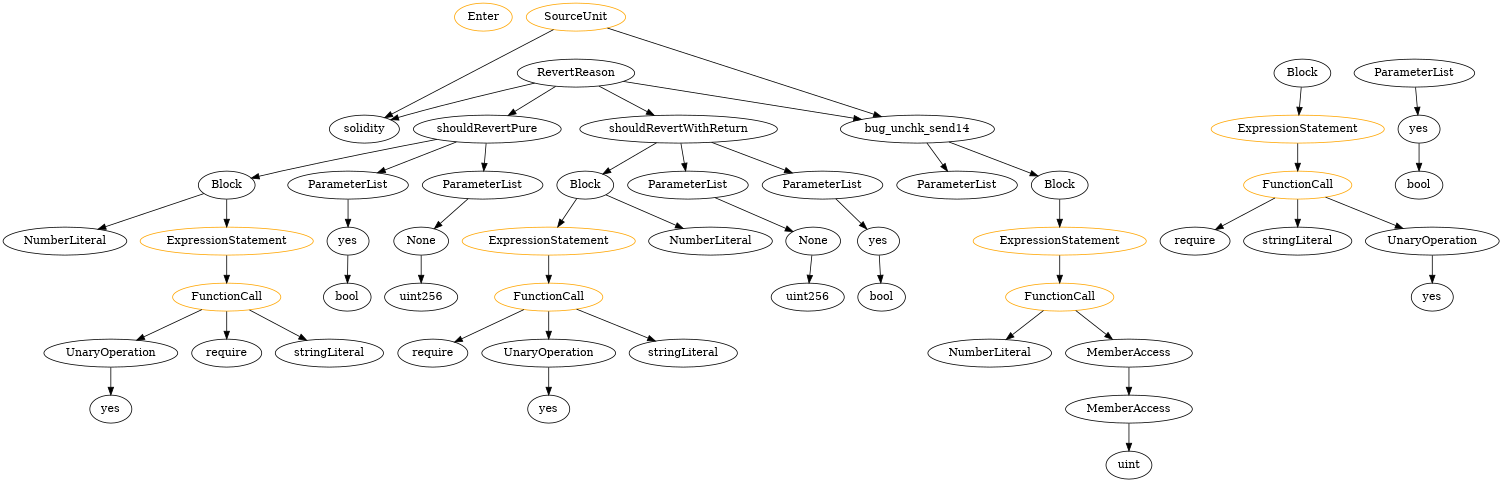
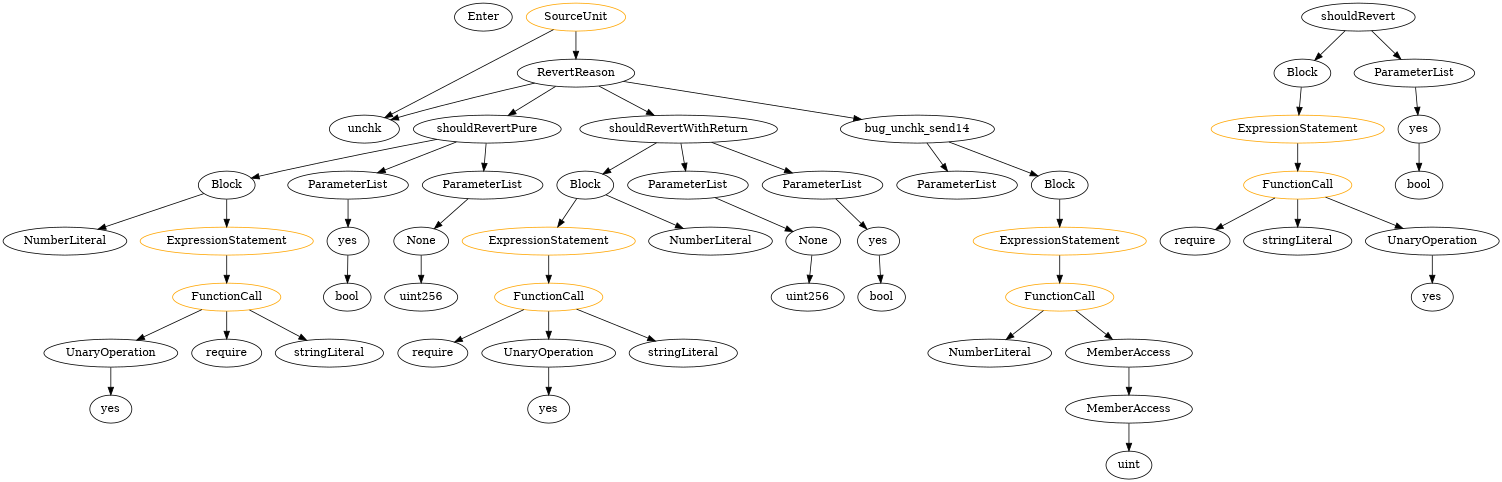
node "Enter": color orange -> black
node "shouldRevert": added
edge "SourceUnit" -> "bug_unchk_send14": now "SourceUnit" -> "RevertReason"
node "solidity": label "solidity" -> "unchk"
